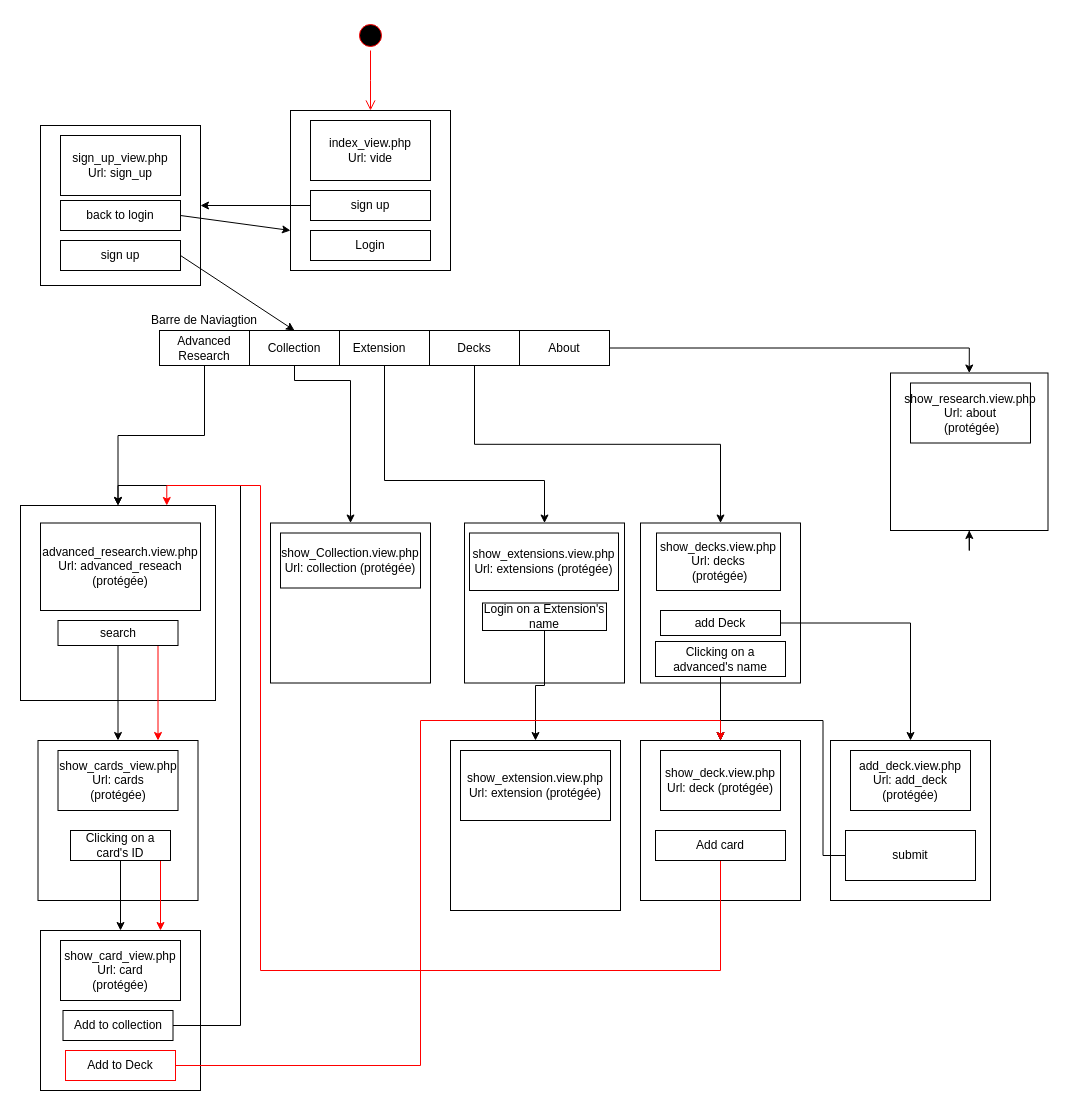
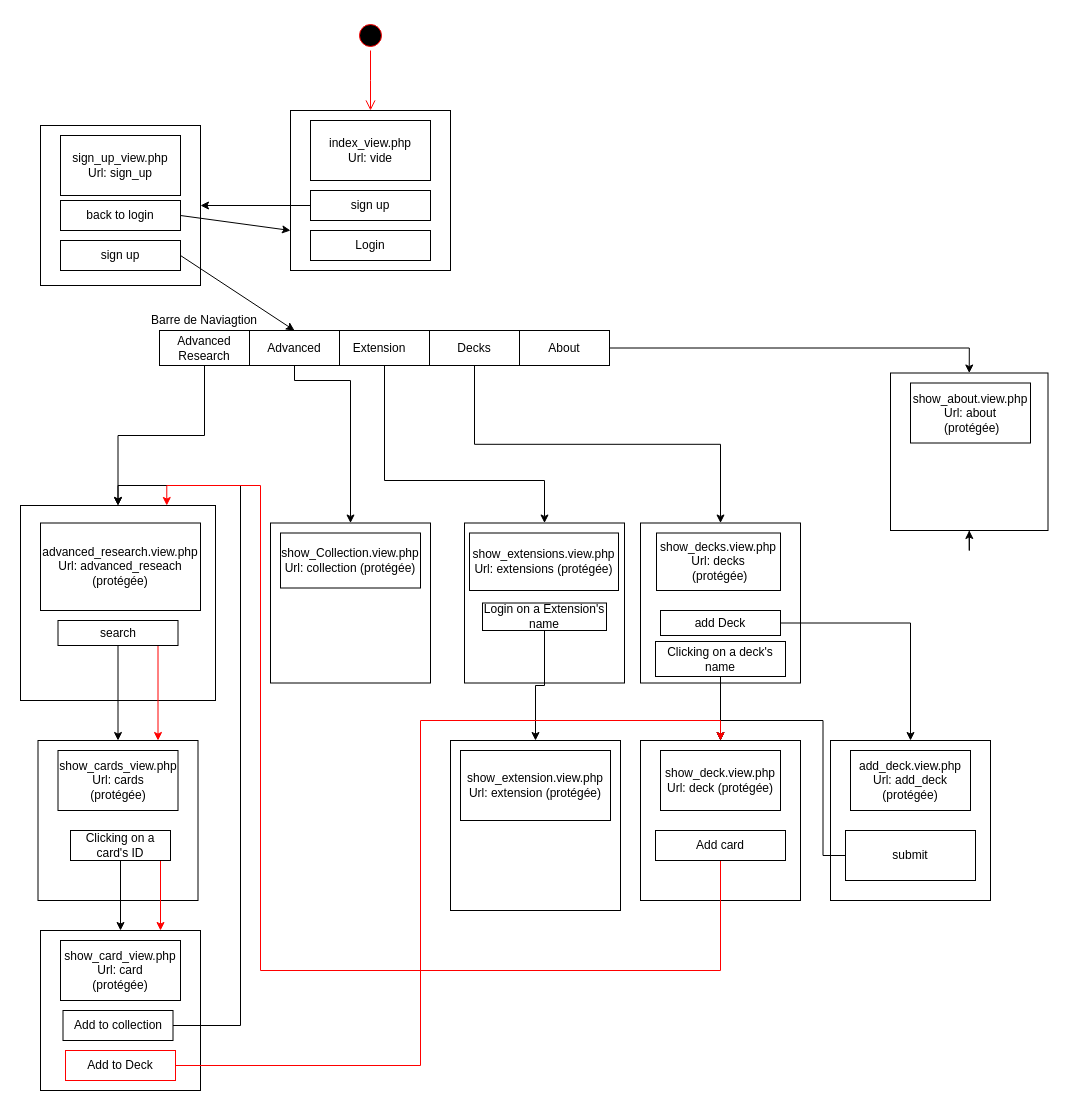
node "Collection": label "Collection" -> "Advanced"
node "show_research.view.php Url: about (protégée)": label "show_research.view.php Url: about (protégée)" -> "show_about.view.php Url: about (protégée)"
node "Clicking on a advanced's name": label "Clicking on a advanced's name" -> "Clicking on a deck's name"
